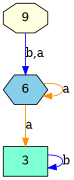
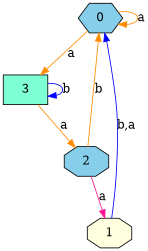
node "9": label "9" -> "1"
node "6": label "6" -> "0"
node "2": added
